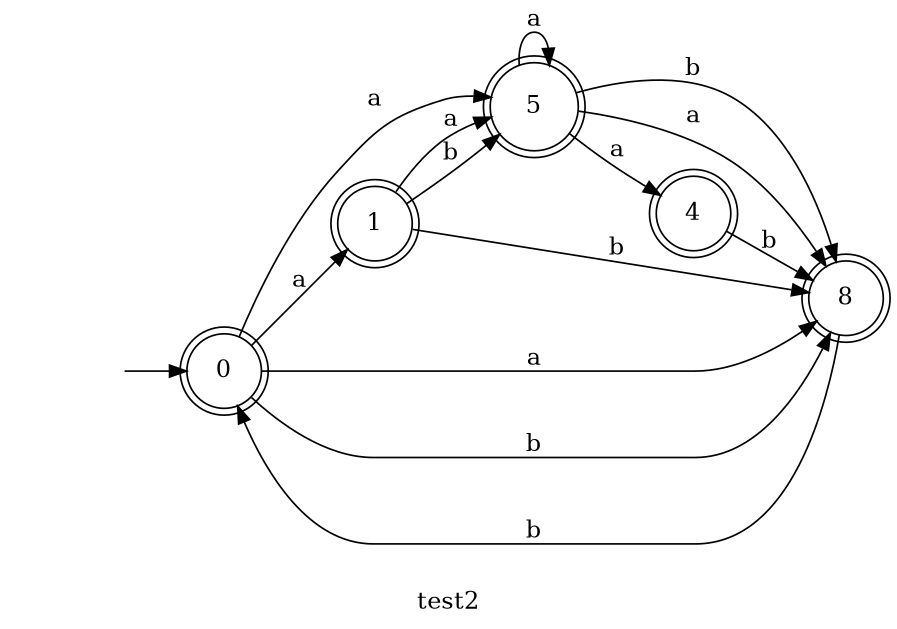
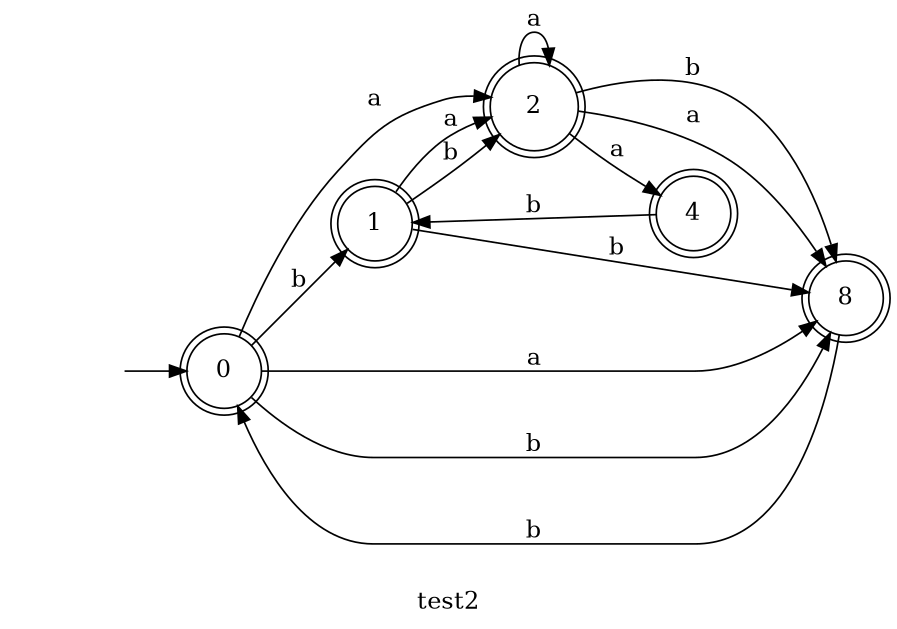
node "5": label "5" -> "2"
edge "4" -> "8": now "4" -> "1"
edge "0" -> "1": label "a" -> "b"
